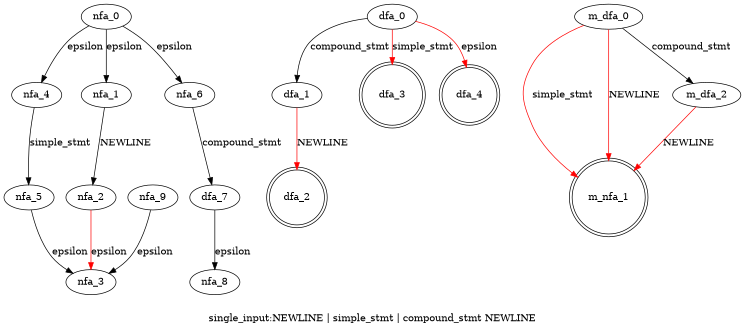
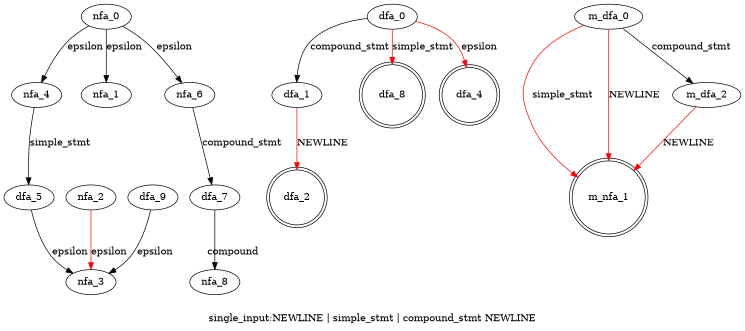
node "dfa_3": label "dfa_3" -> "dfa_8"
edge "nfa_1" -> "nfa_2": removed, label "NEWLINE"
node "nfa_5": label "nfa_5" -> "dfa_5"
node "nfa_9": label "nfa_9" -> "dfa_9"
edge "dfa_7" -> "nfa_8": label "epsilon" -> "compound"
